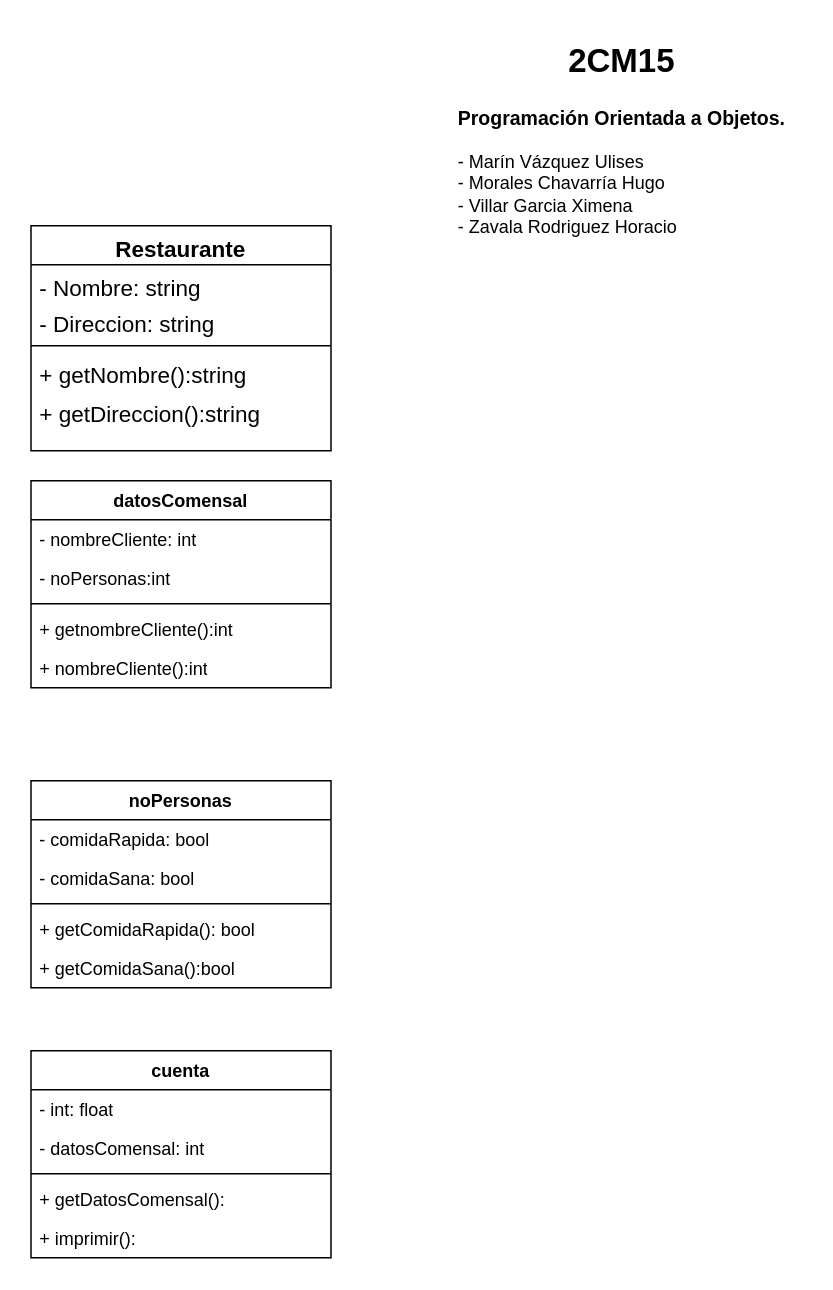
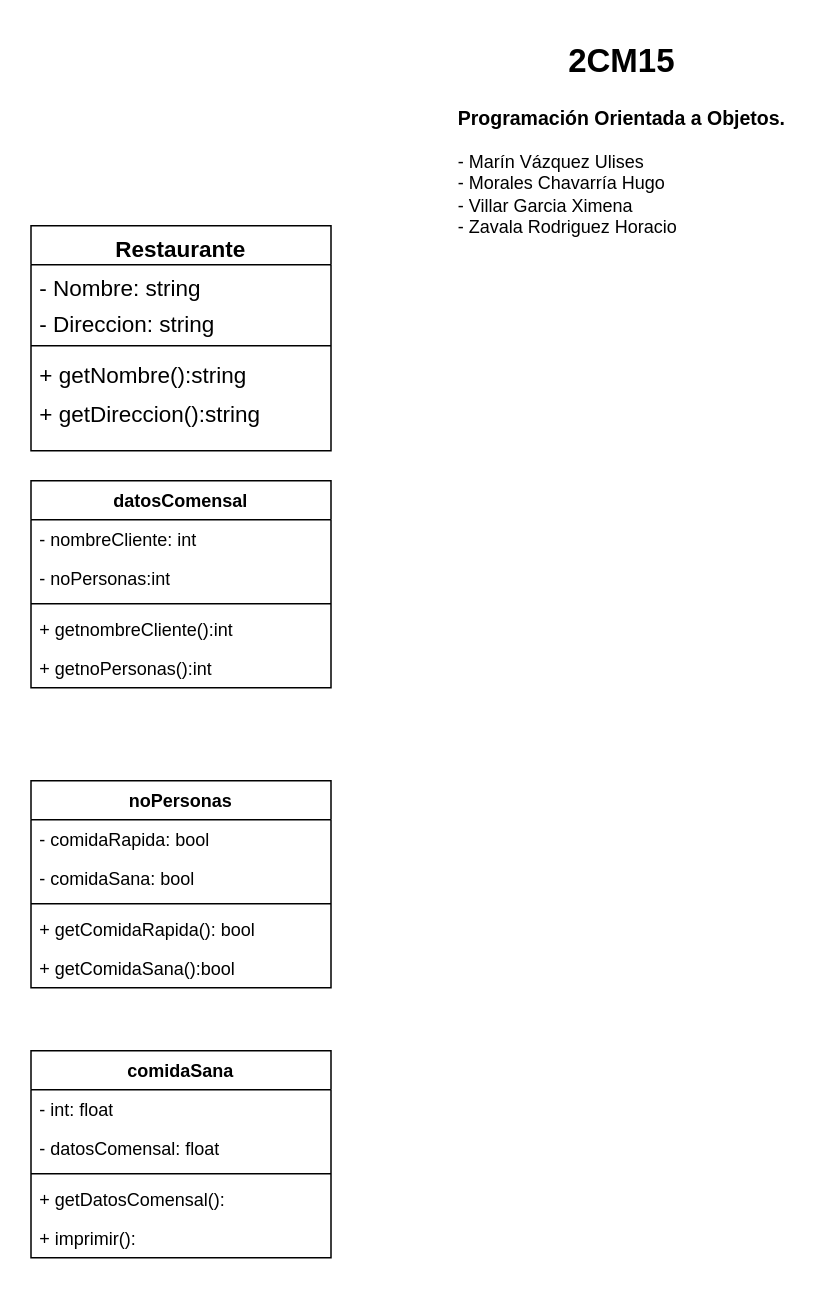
node "+ nombreCliente():int": label "+ nombreCliente():int" -> "+ getnoPersonas():int"
node "cuenta": label "cuenta" -> "comidaSana"
node "- datosComensal: int": label "- datosComensal: int" -> "- datosComensal: float"
